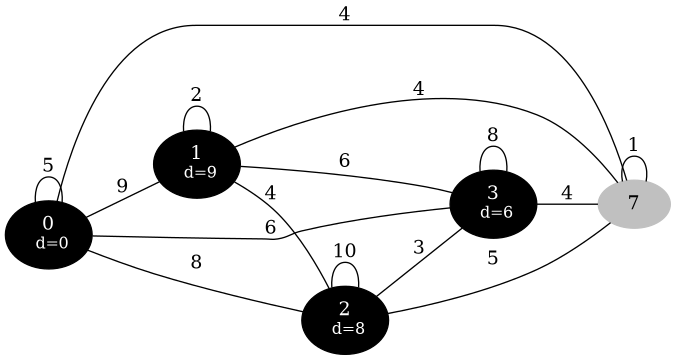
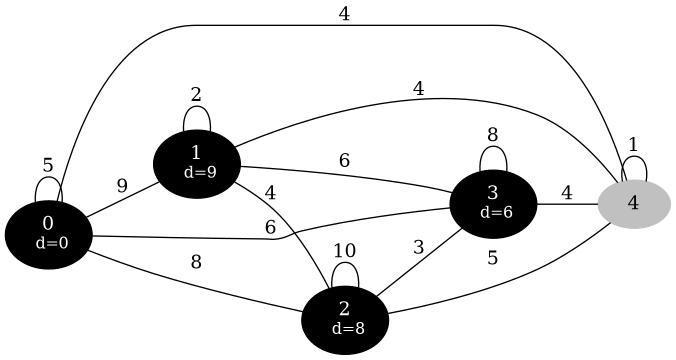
node "7": label "7" -> "4"
